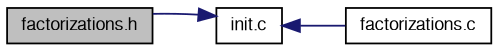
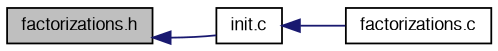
edge "factorizations.h" -> "init.c": reversed
